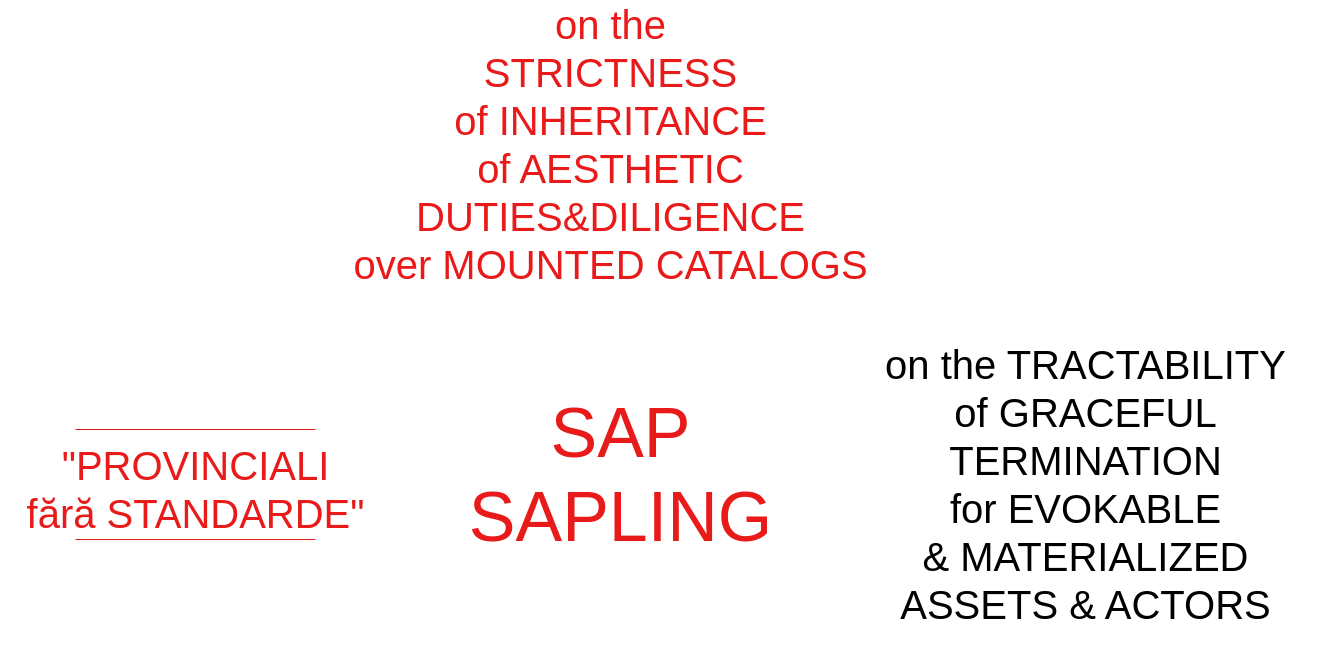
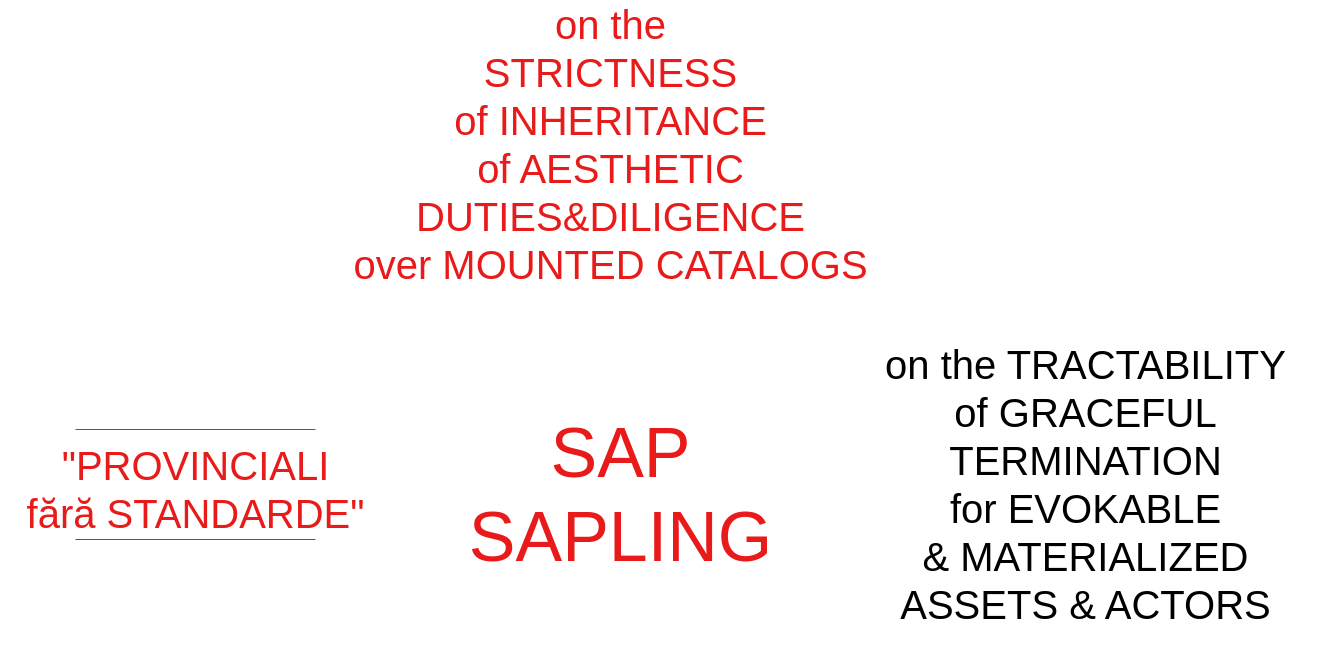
node "SAP SAPLING": moved (621, 475) -> (621, 495)
